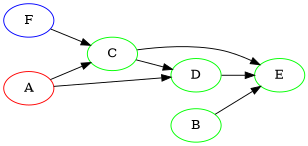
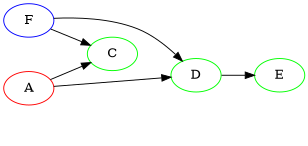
edge "C" -> "E": removed
edge "C" -> "D": now "F" -> "D"
node "B": removed
